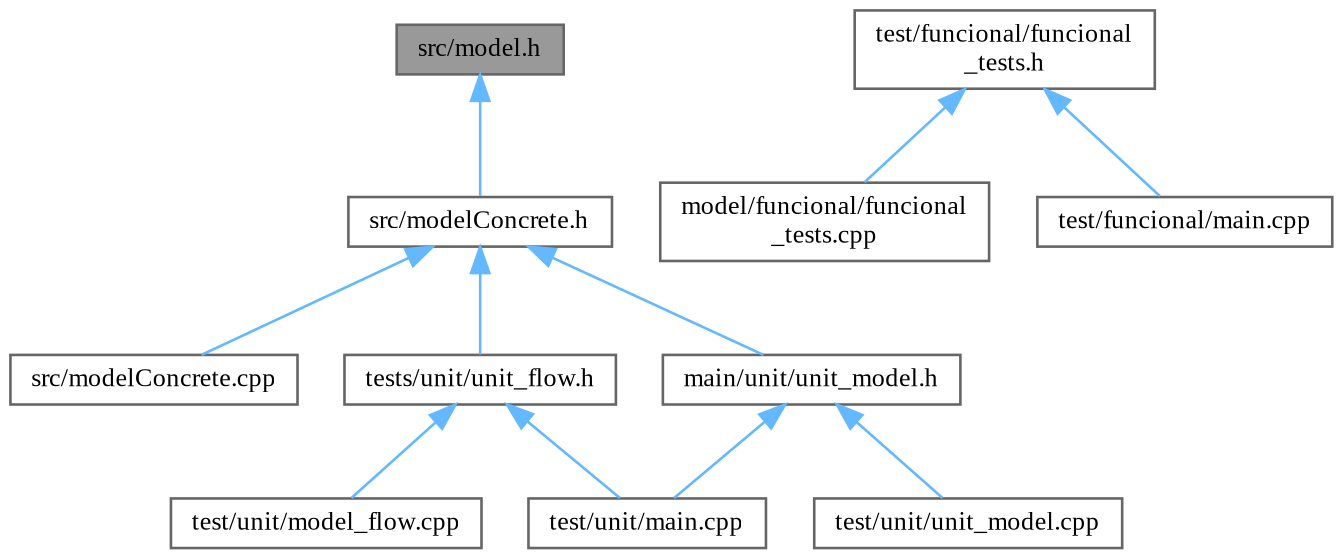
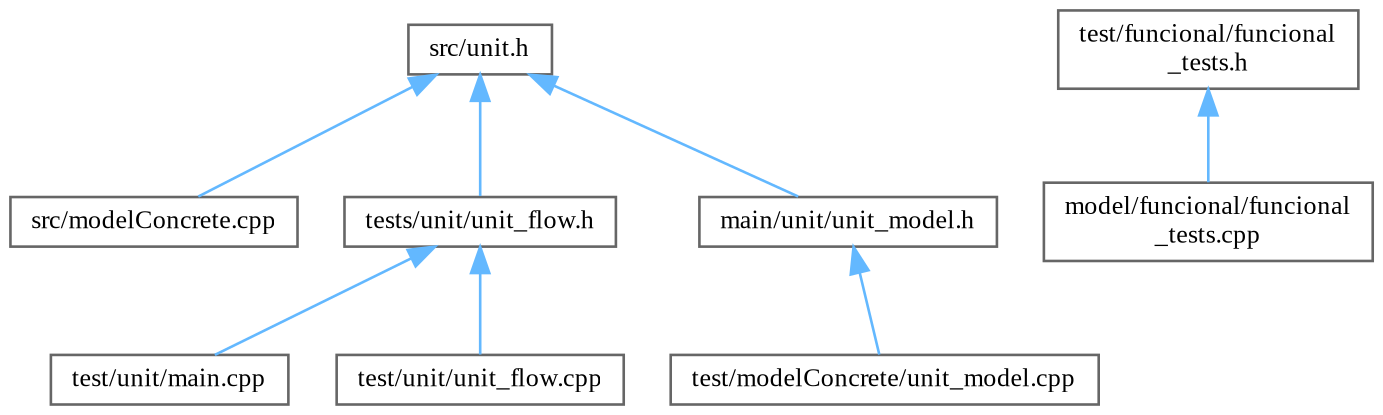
node "src/model.h": removed
node "src/modelConcrete.h": label "src/modelConcrete.h" -> "src/unit.h"
node "test/funcional/main.cpp": removed
edge "test/unit/main.cpp" -> "main/unit/unit_model.h": removed
node "test/unit/model_flow.cpp": label "test/unit/model_flow.cpp" -> "test/unit/unit_flow.cpp"
node "test/unit/unit_model.cpp": label "test/unit/unit_model.cpp" -> "test/modelConcrete/unit_model.cpp"
